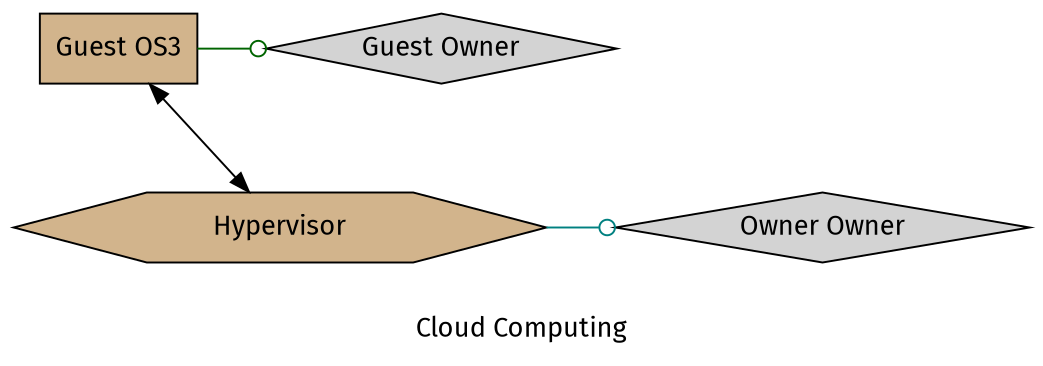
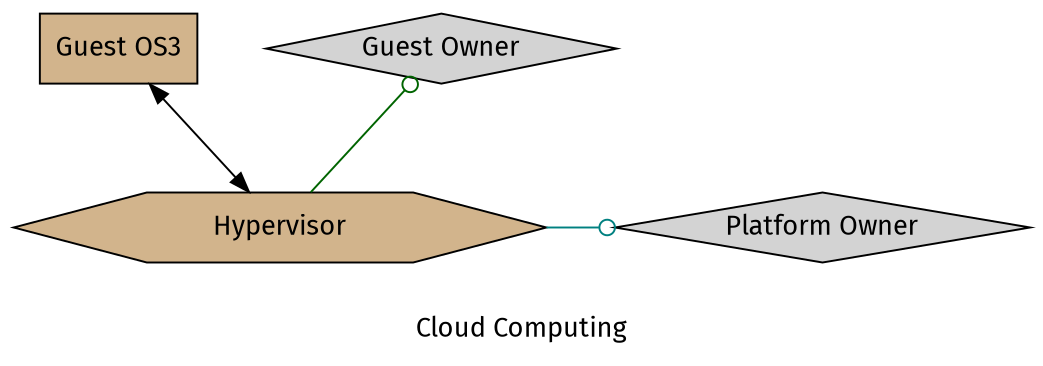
edge "Guest OS3" -> "Guest Owner": now "Hypervisor" -> "Guest Owner"
node "Owner Owner": label "Owner Owner" -> "Platform Owner"
